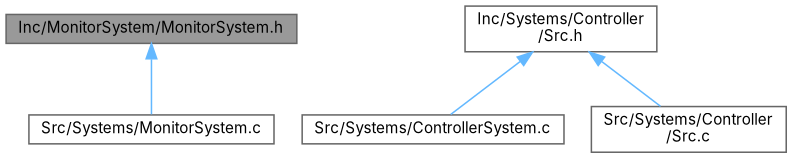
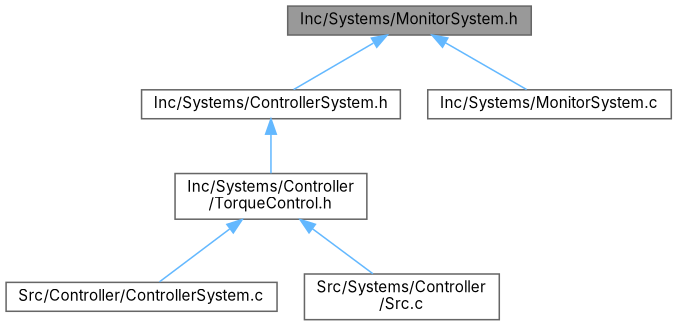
node "Inc/MonitorSystem/MonitorSystem.h": label "Inc/MonitorSystem/MonitorSystem.h" -> "Inc/Systems/MonitorSystem.h"
node "Inc/Systems/Controller /Src.h": label "Inc/Systems/Controller /Src.h" -> "Inc/Systems/Controller /TorqueControl.h"
node "Inc/Systems/ControllerSystem.h": added
node "Src/Systems/MonitorSystem.c": label "Src/Systems/MonitorSystem.c" -> "Inc/Systems/MonitorSystem.c"
node "Src/Systems/ControllerSystem.c": label "Src/Systems/ControllerSystem.c" -> "Src/Controller/ControllerSystem.c"
